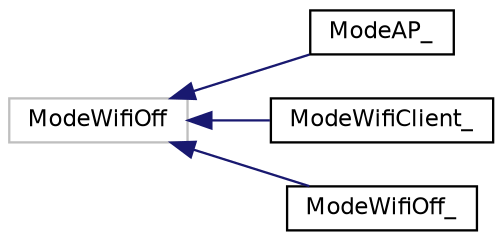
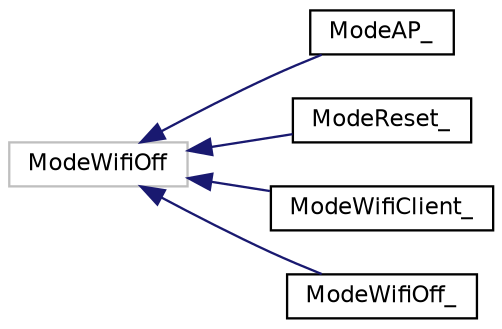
node "ModeReset_": added
